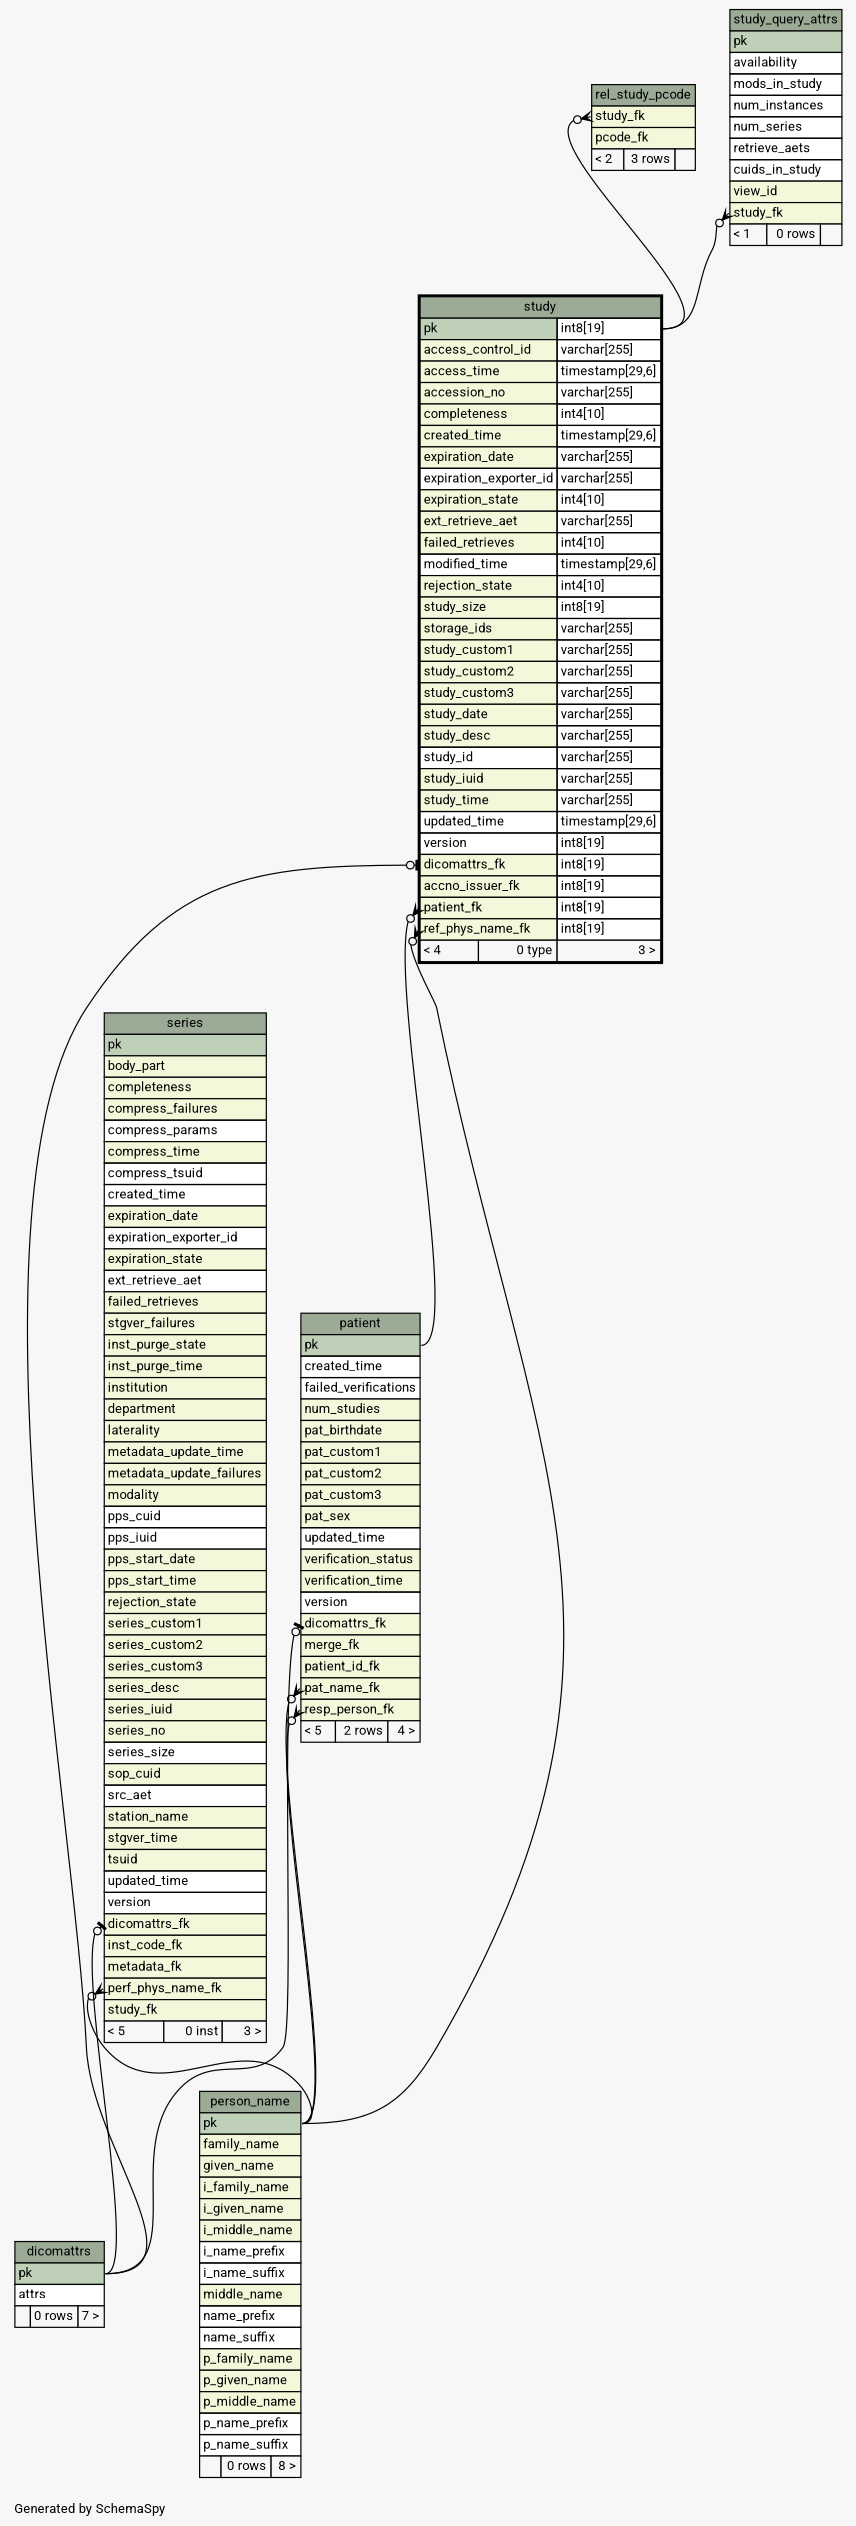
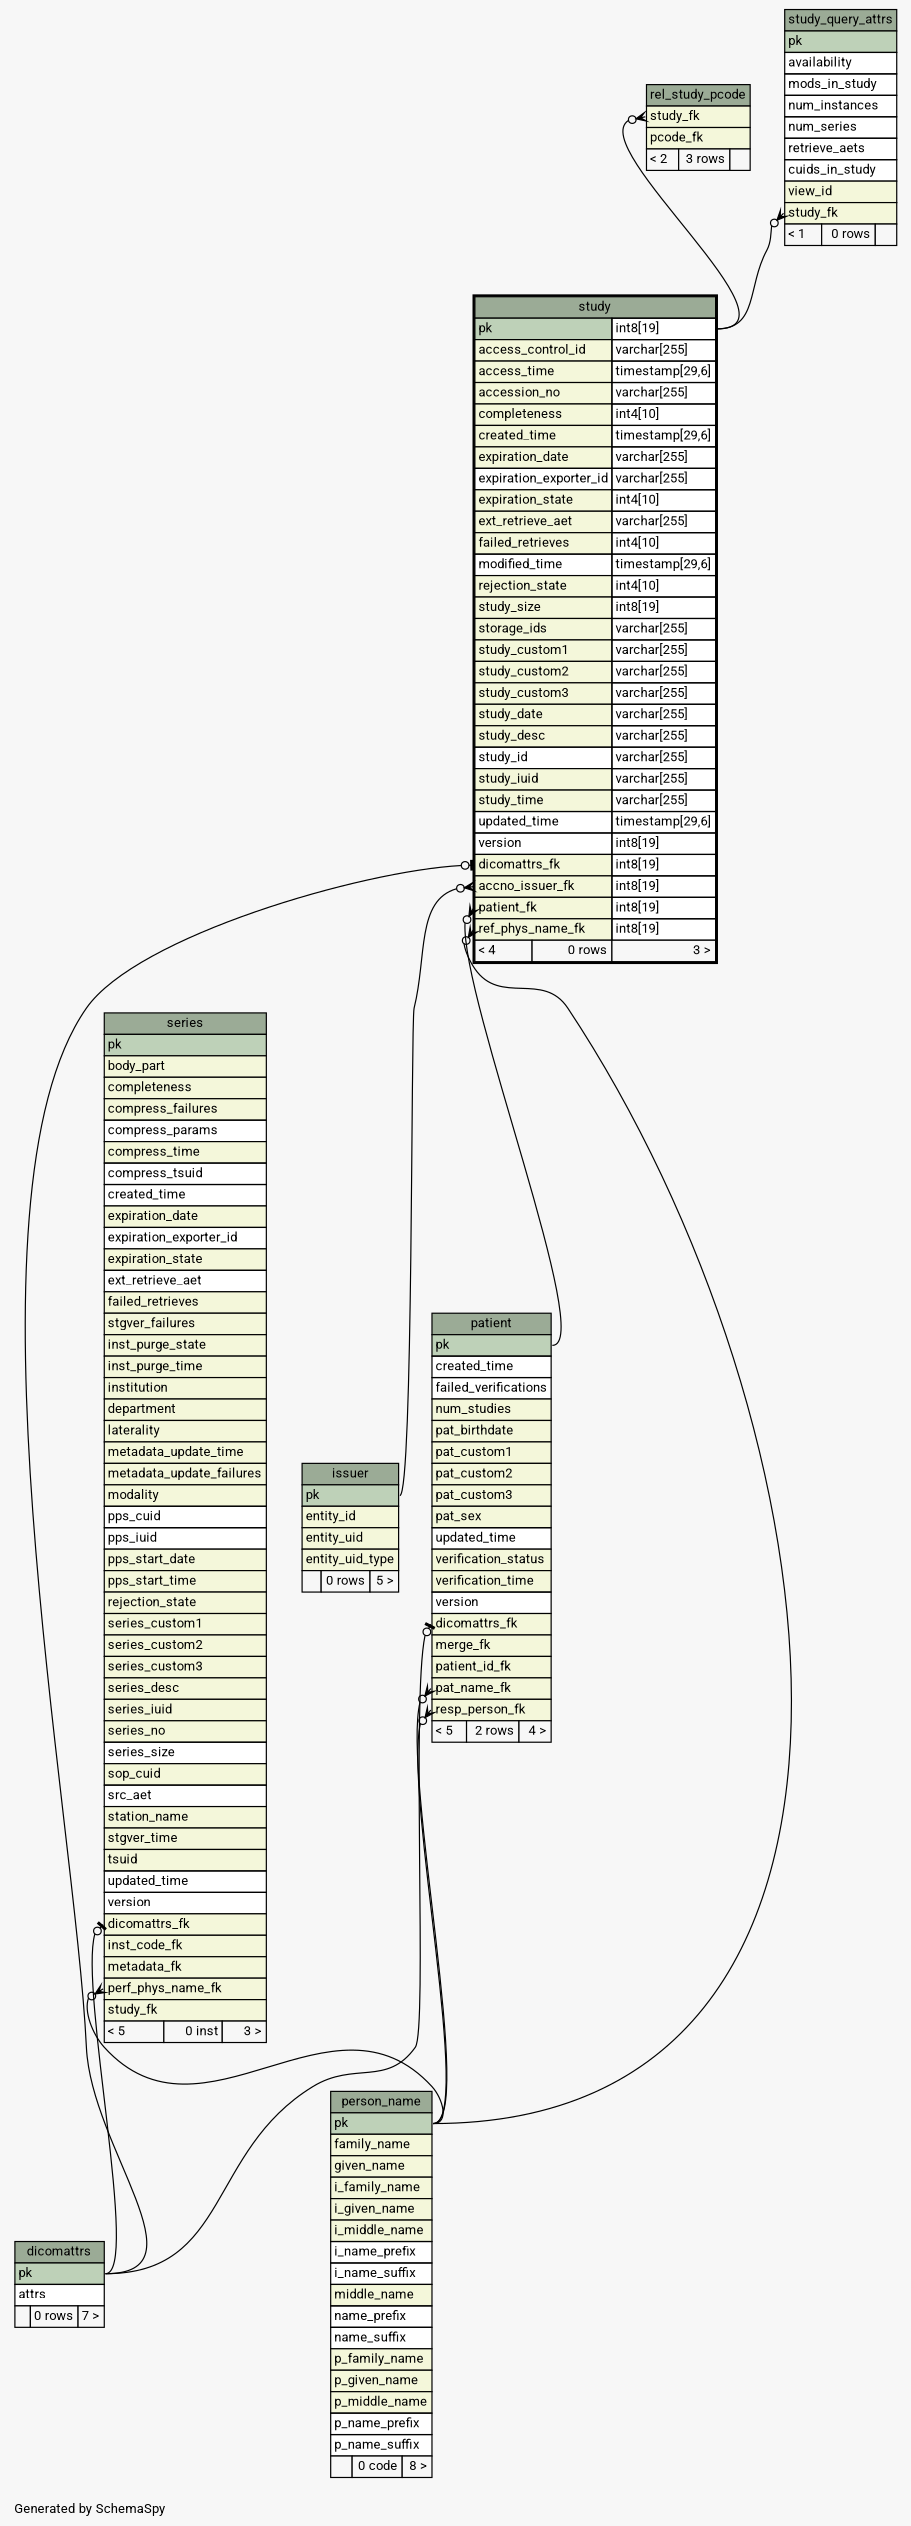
node "study": text "0 type" -> "0 rows"
node "issuer": added
node "person_name": text "0 rows" -> "0 code"
